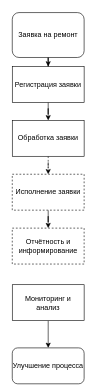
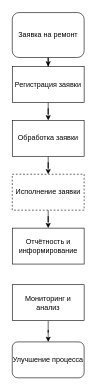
edge "Обработка заявки" -> "Исполнение заявки": style dashed -> solid
node "Отчётность и информирование": style dashed -> solid
node "Улучшение процесса": moved (48, 366) -> (48, 360)
